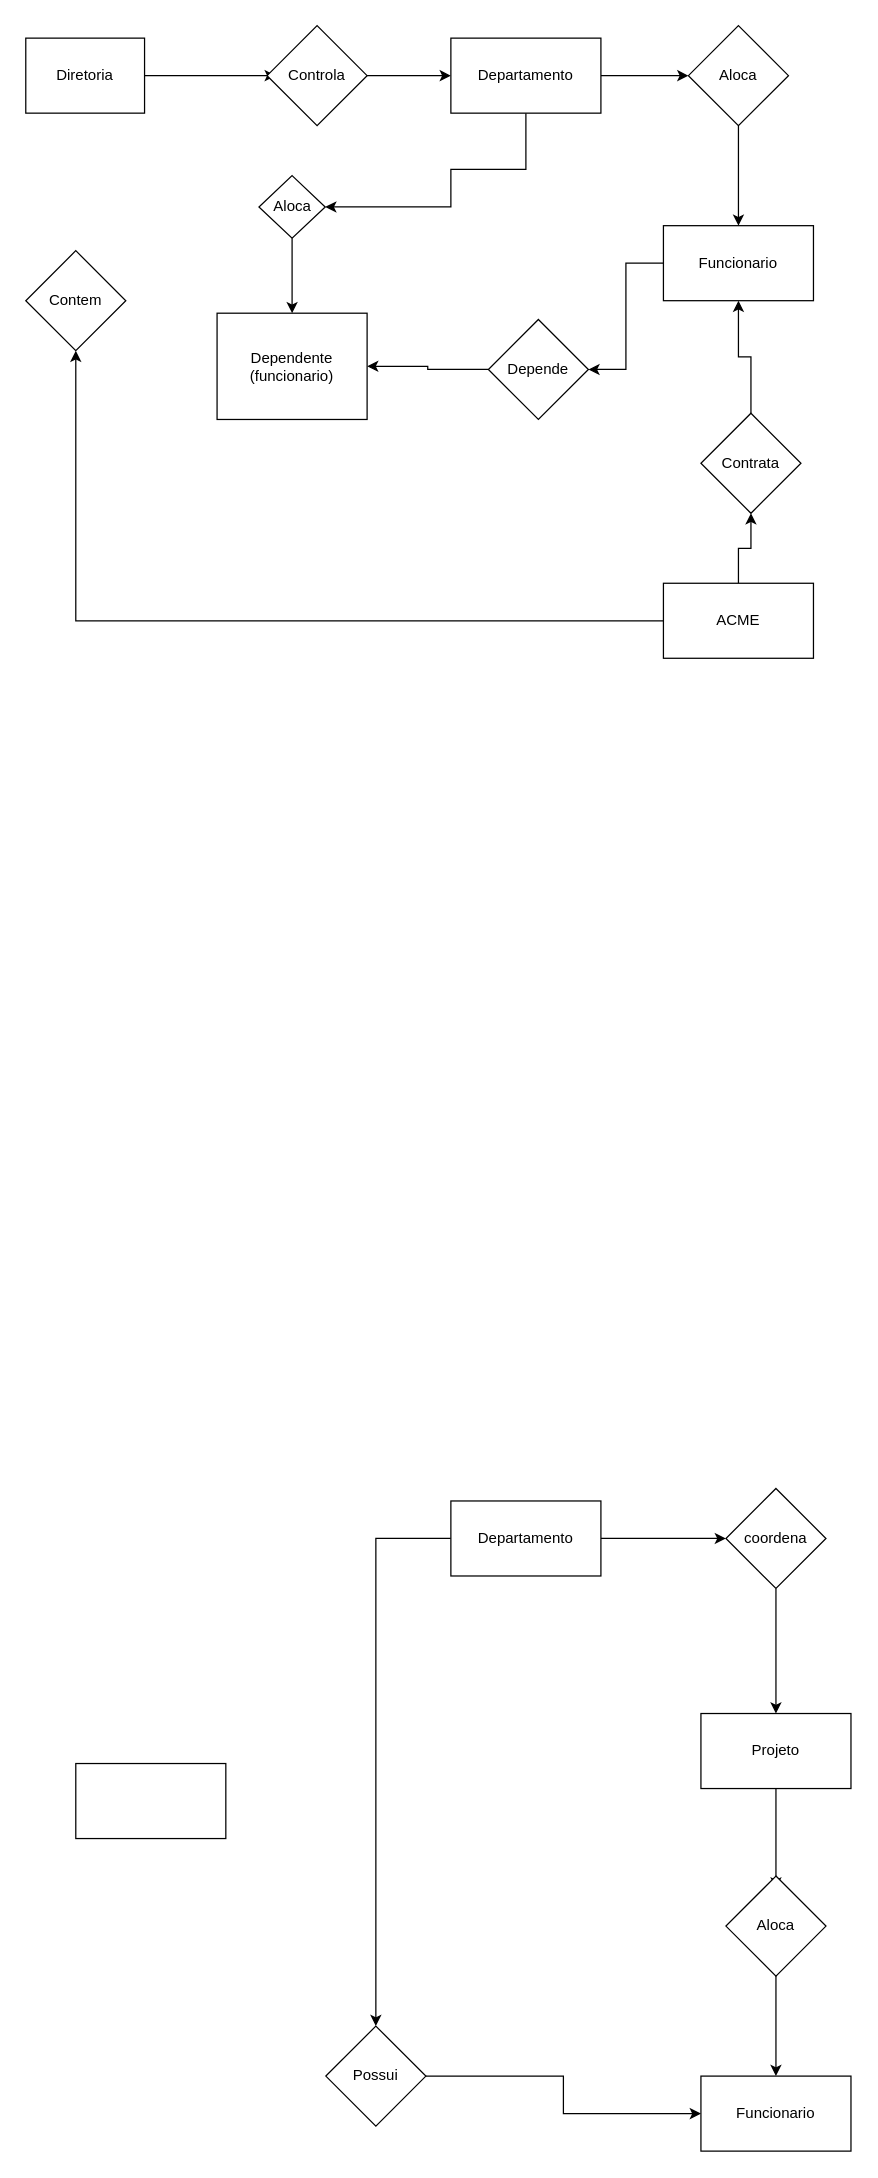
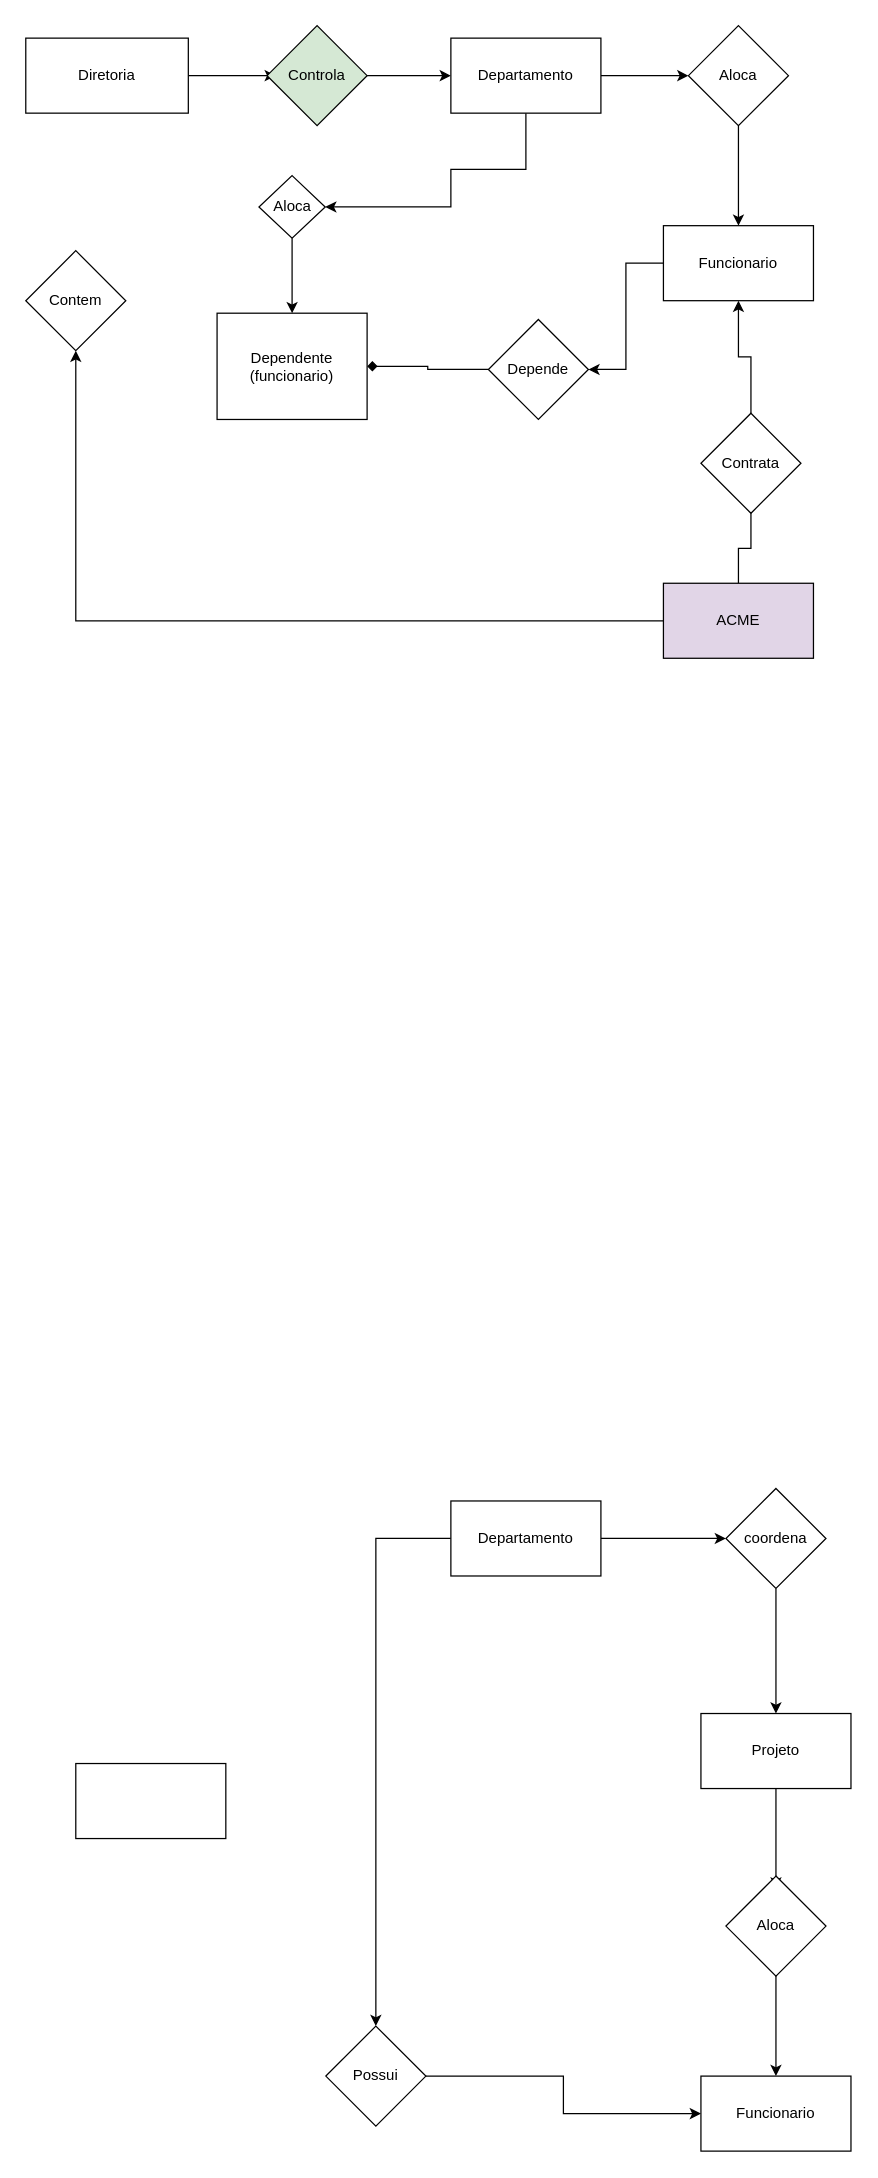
node "Diretoria": size 119x75 -> 163x75
node "Controla": fillcolor #ffffff -> #d5e8d4
edge "Depende" -> "Dependente (funcionario)": arrowhead classic -> diamond
edge "ACME" -> "Contrata": arrowhead classic -> none
node "ACME": fillcolor #ffffff -> #e1d5e7
